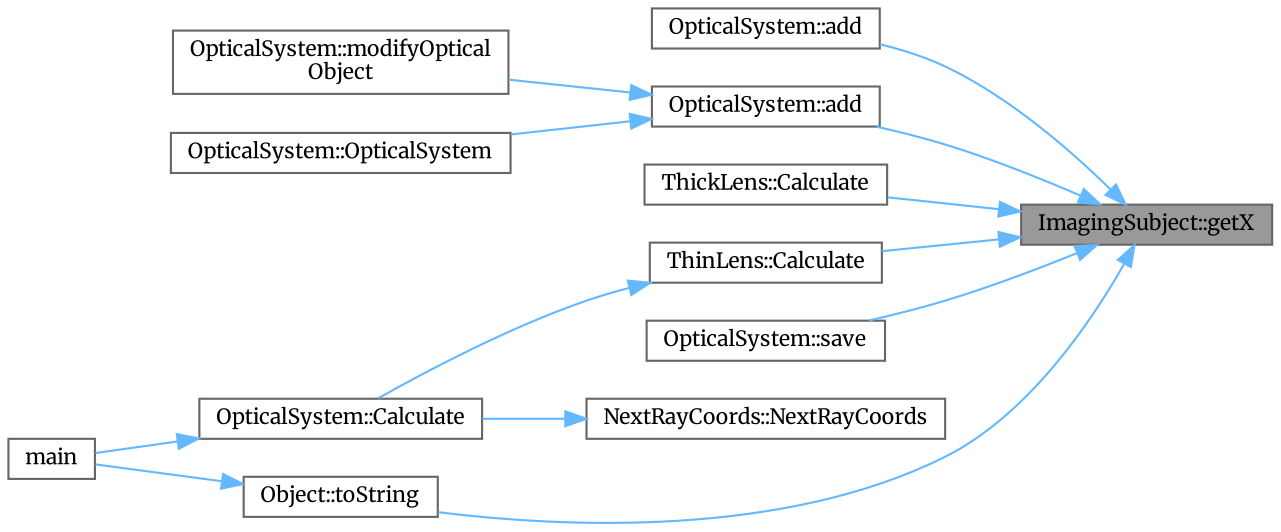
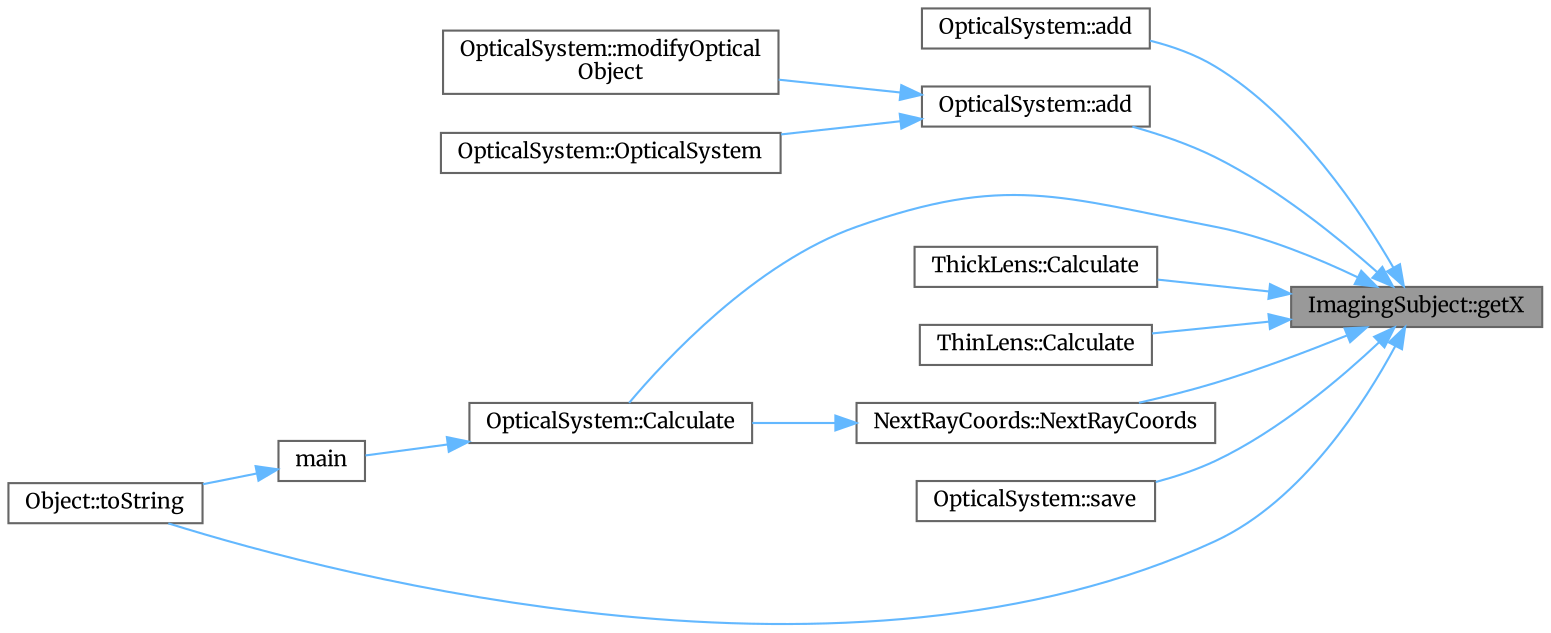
edge "OpticalSystem::Calculate" -> "ThinLens::Calculate": now "OpticalSystem::Calculate" -> "ImagingSubject::getX"
edge "NextRayCoords::NextRayCoords" -> "ImagingSubject::getX": added
edge "main" -> "Object::toString": reversed
